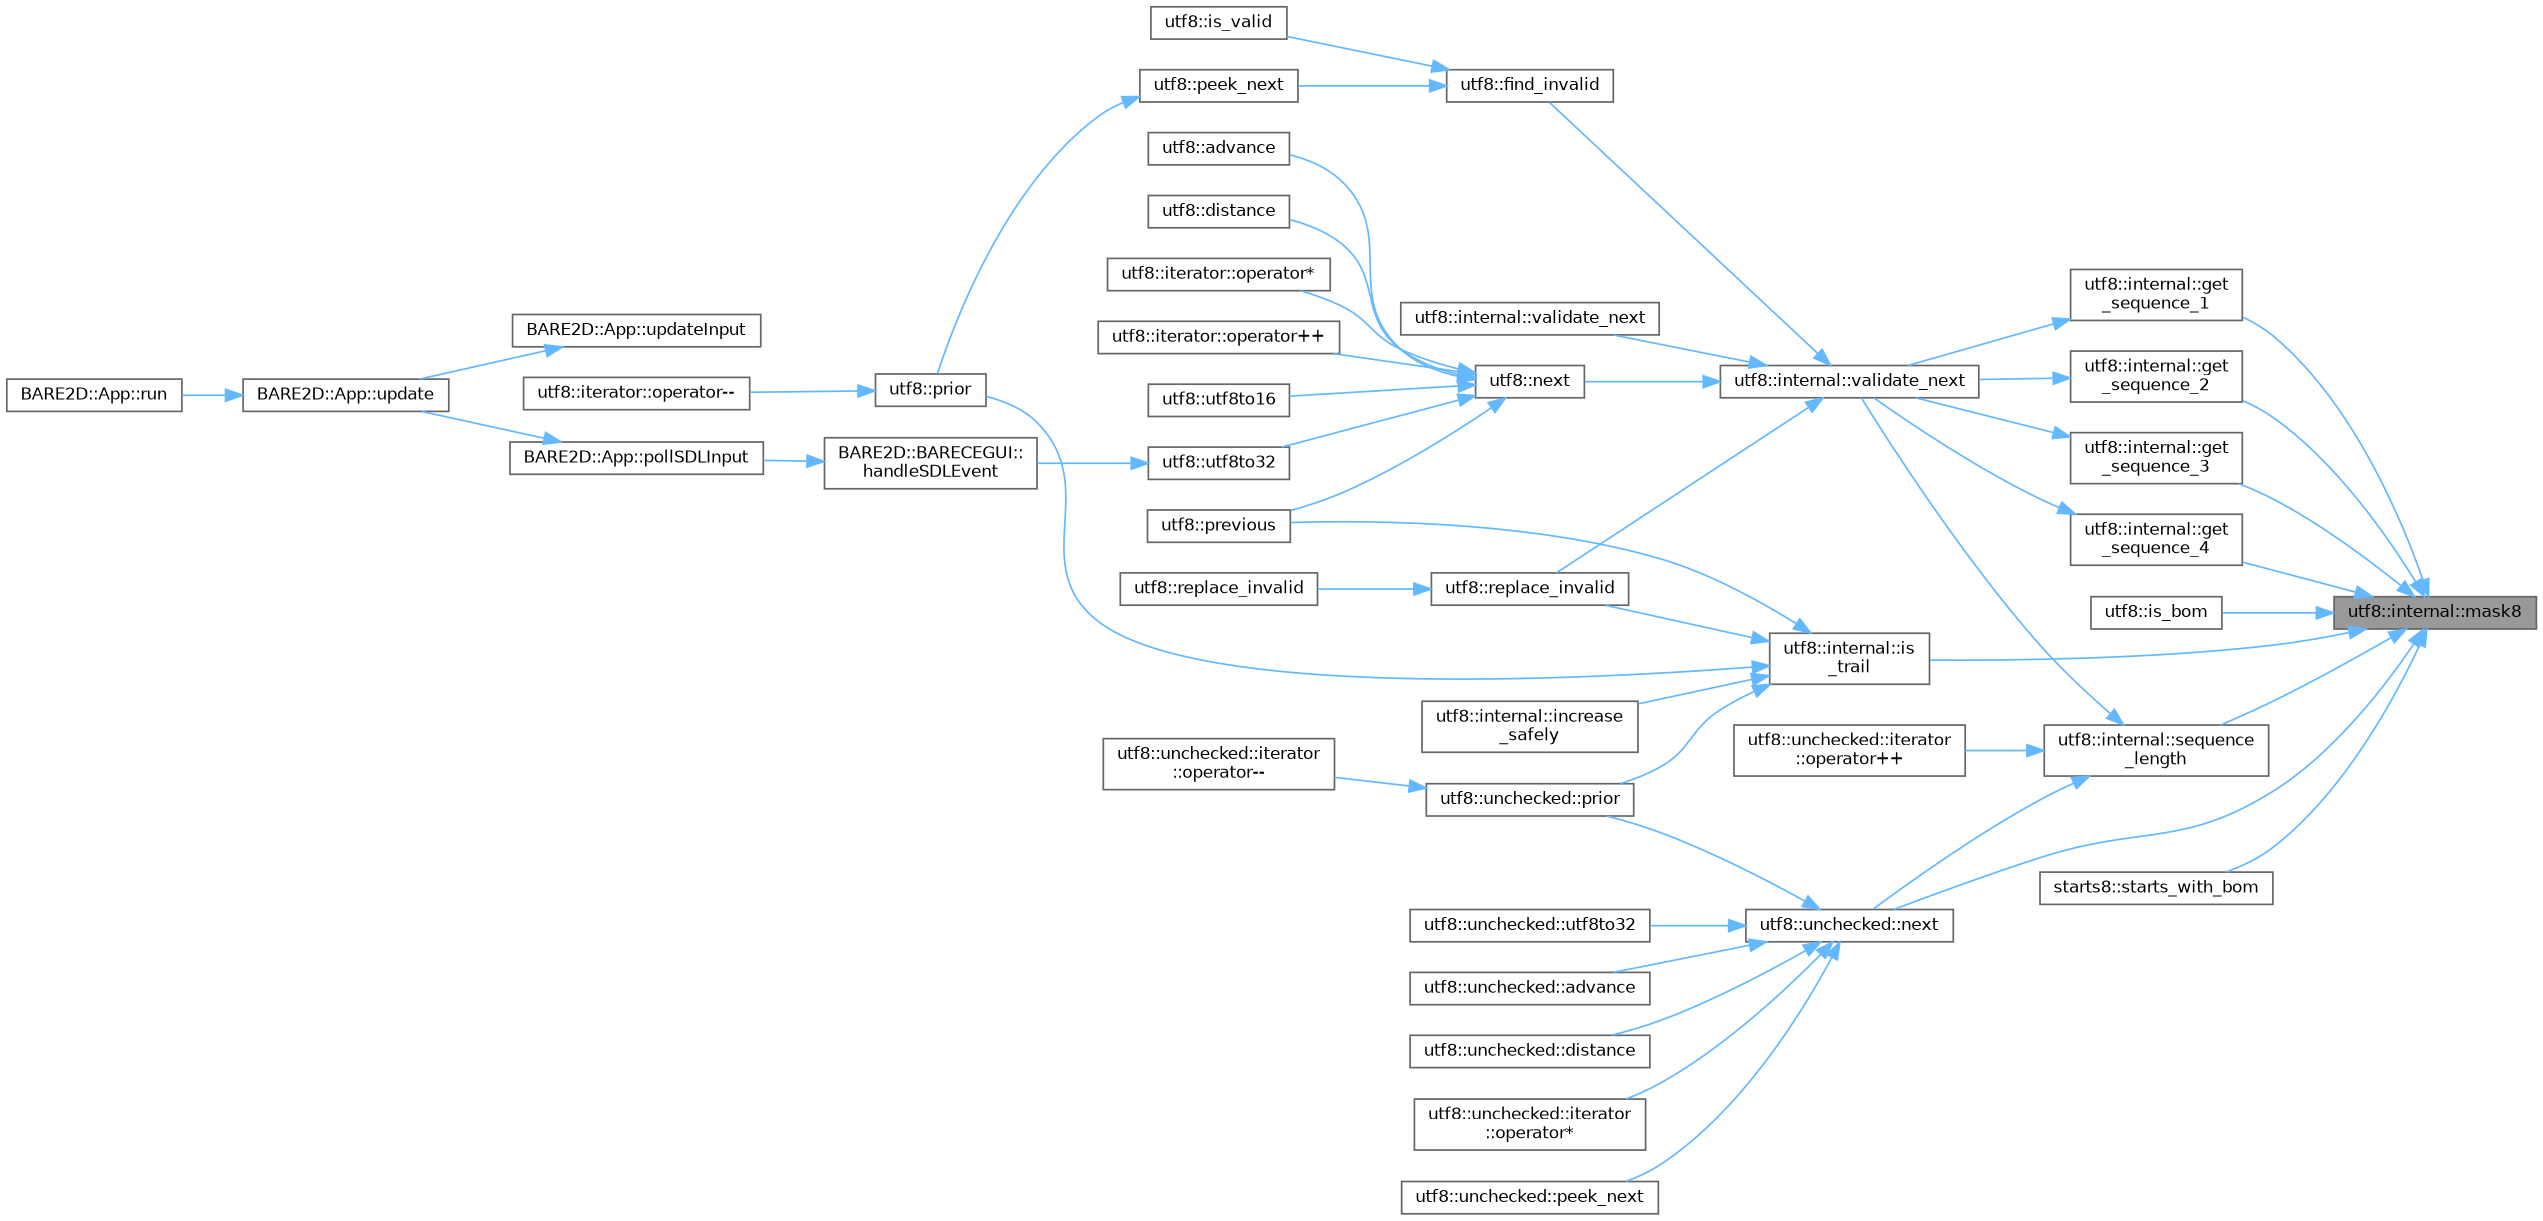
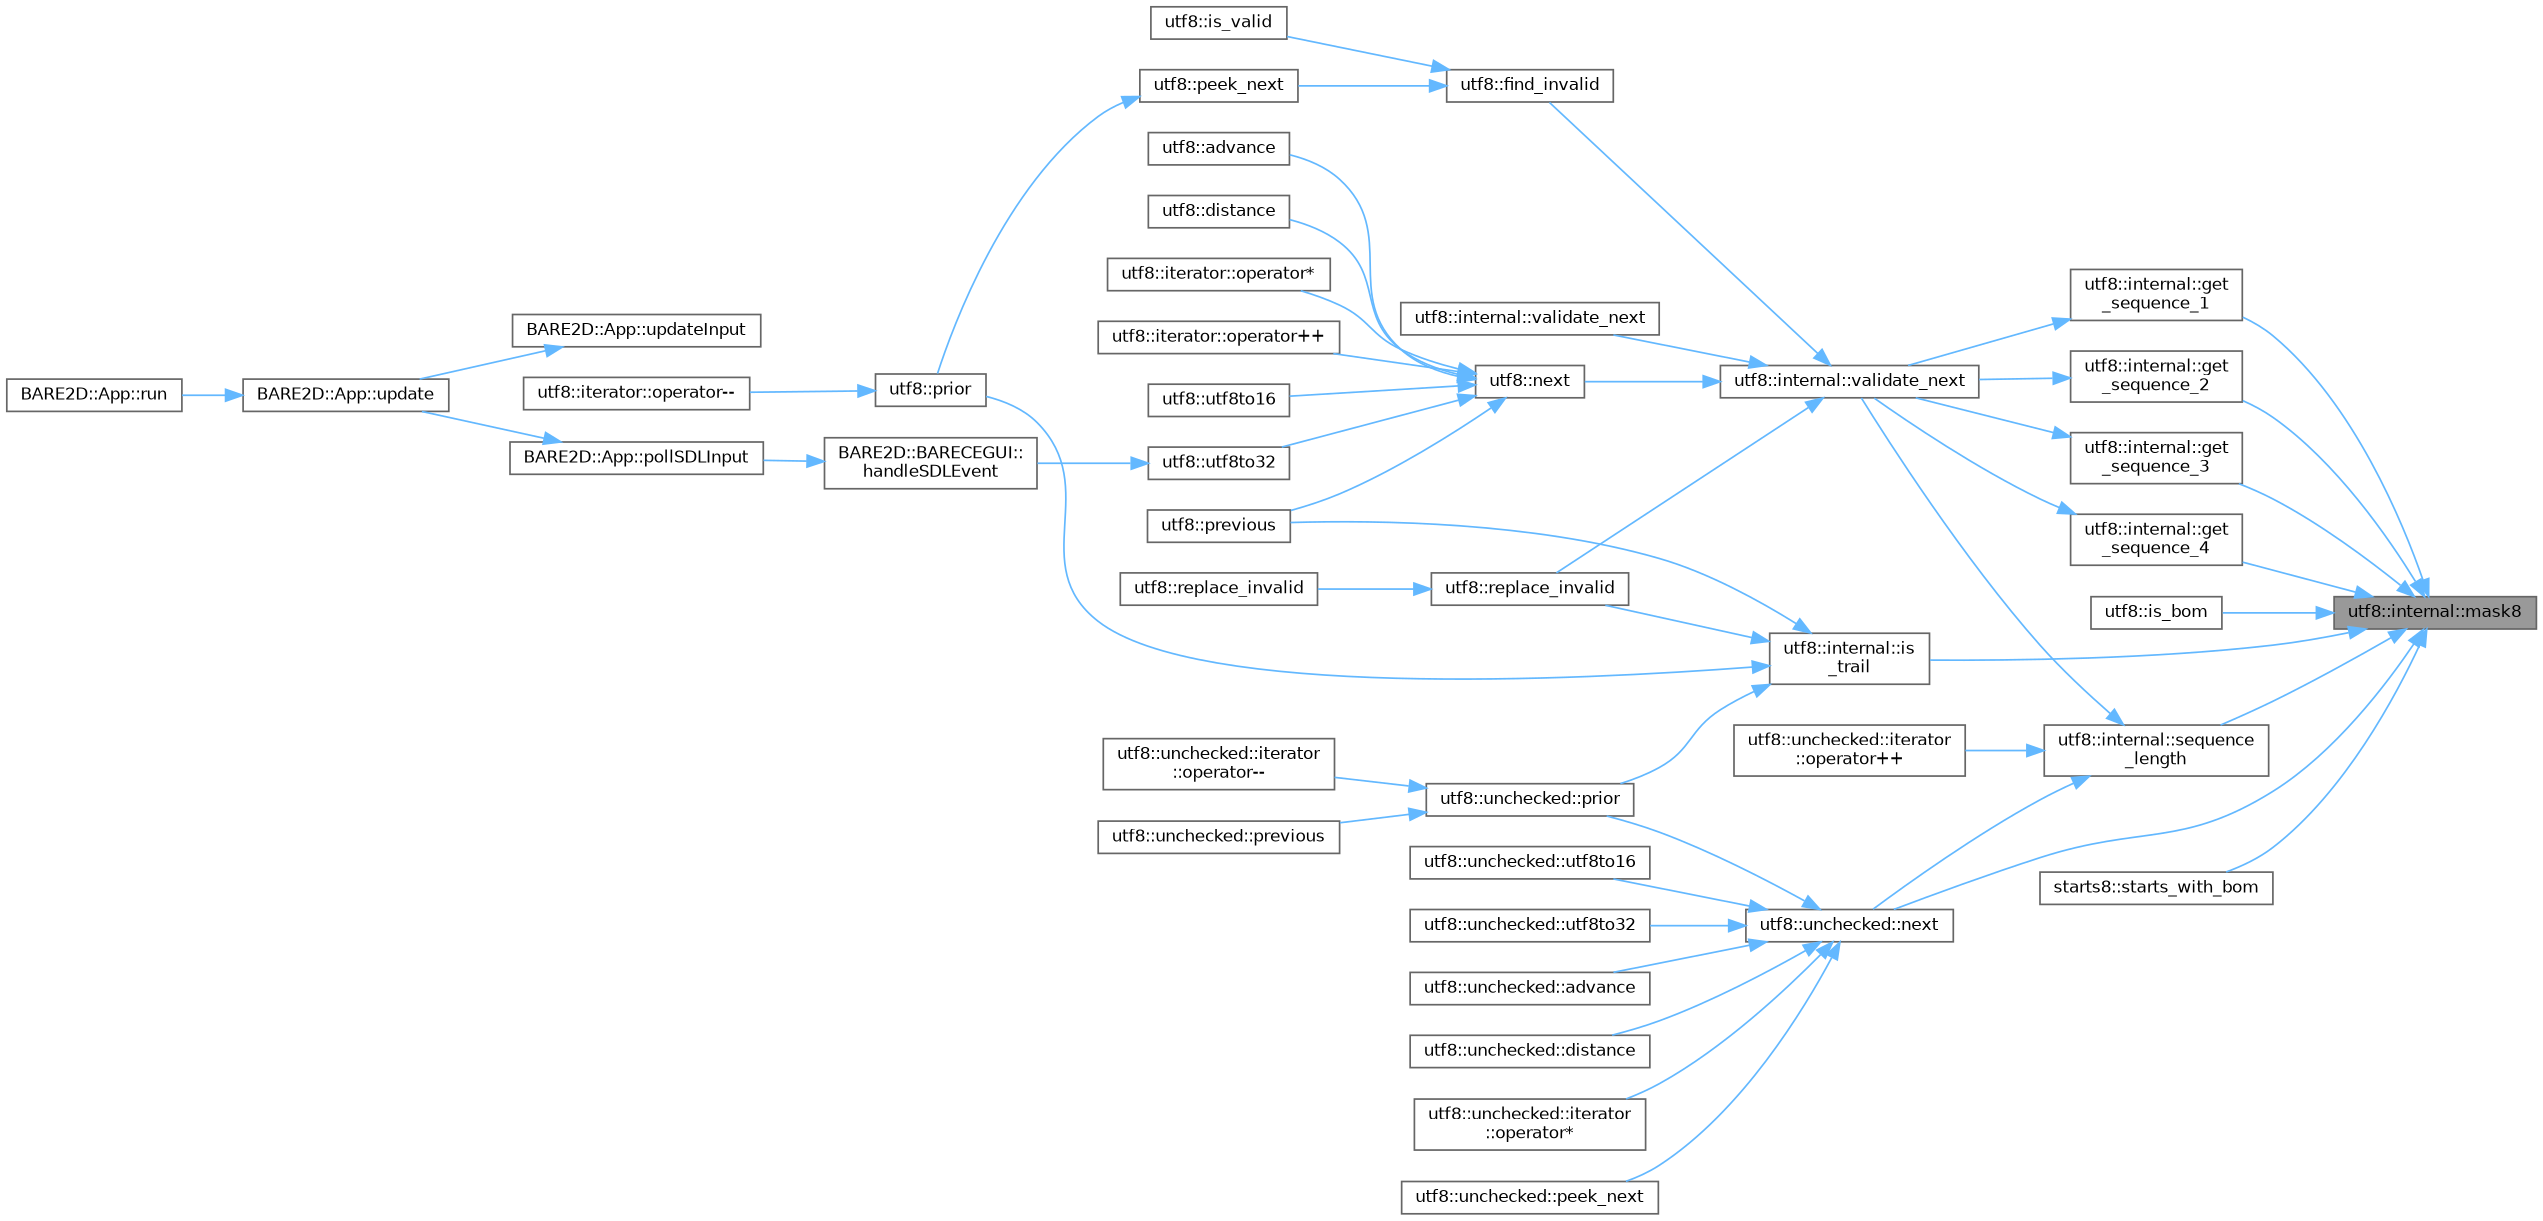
node "utf8::internal::increase _safely": removed
node "utf8::unchecked::previous": added
node "utf8::unchecked::utf8to16": added
